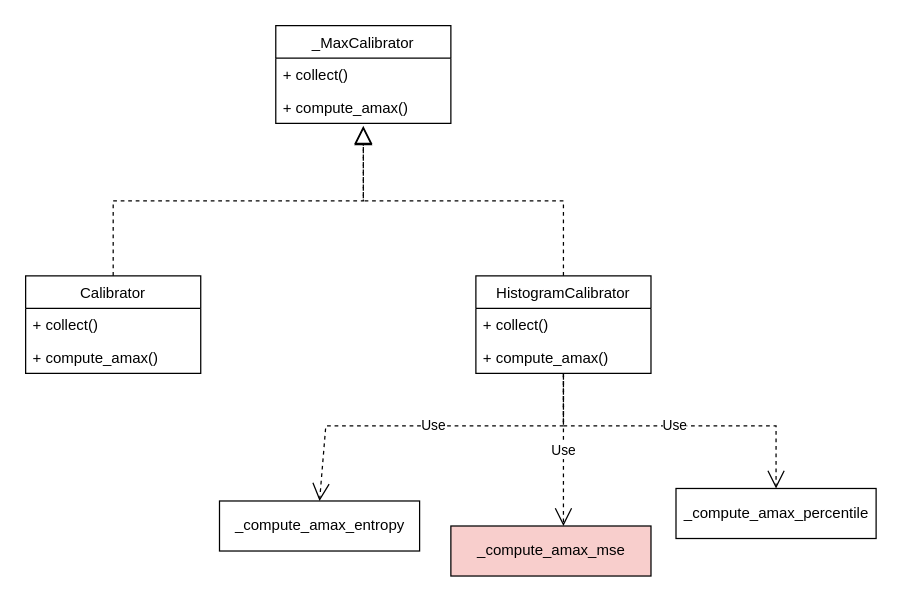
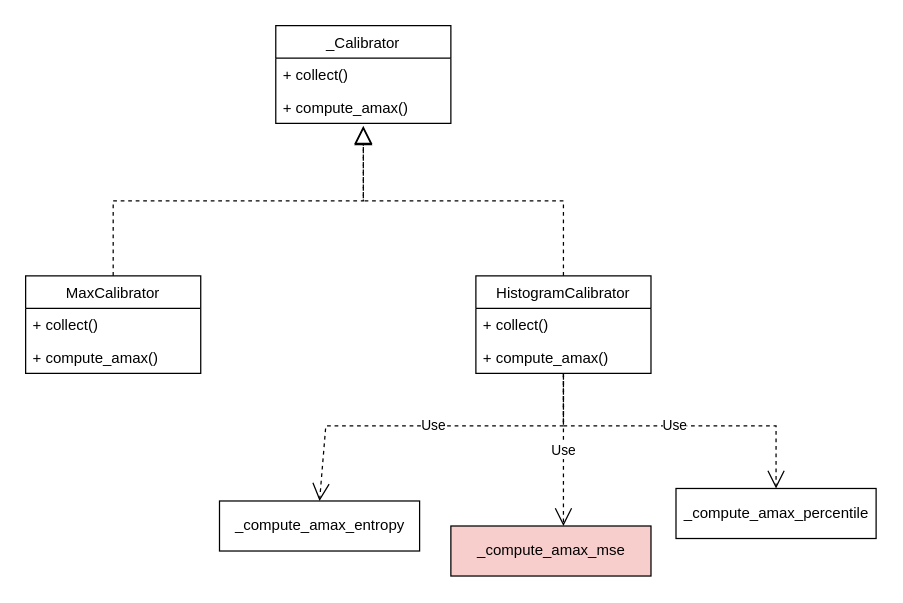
node "_MaxCalibrator": label "_MaxCalibrator" -> "_Calibrator"
node "Calibrator": label "Calibrator" -> "MaxCalibrator"
